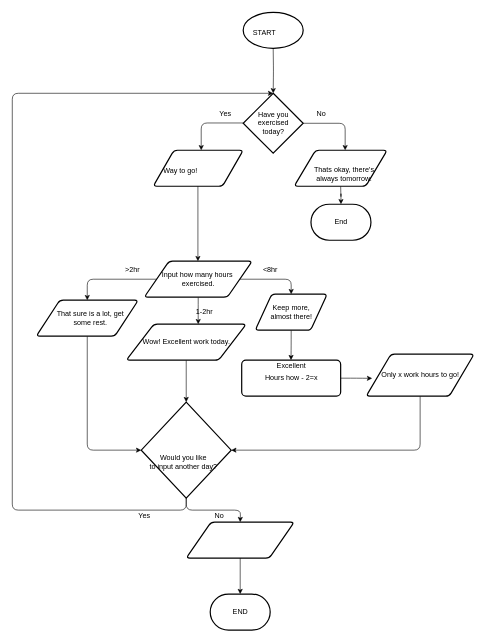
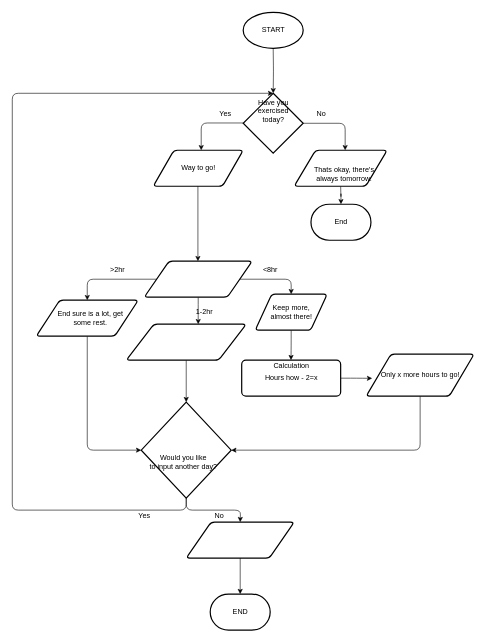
node "START": moved (264, 33) -> (273, 30)
node "Have you exercised today?": moved (273, 123) -> (273, 111)
node "Way to go!": moved (180, 171) -> (198, 168)
node ">2hr": moved (132, 270) -> (117, 270)
node "Input how many hours exercised.": removed
node "That sure is a lot, get some rest.": label "That sure is a lot, get some rest." -> "End sure is a lot, get some rest."
node "Wow! Excellent work today.": removed
node "Excellent": label "Excellent" -> "Calculation"
node "Only x work hours to go!": label "Only x work hours to go!" -> "Only x more hours to go!"
